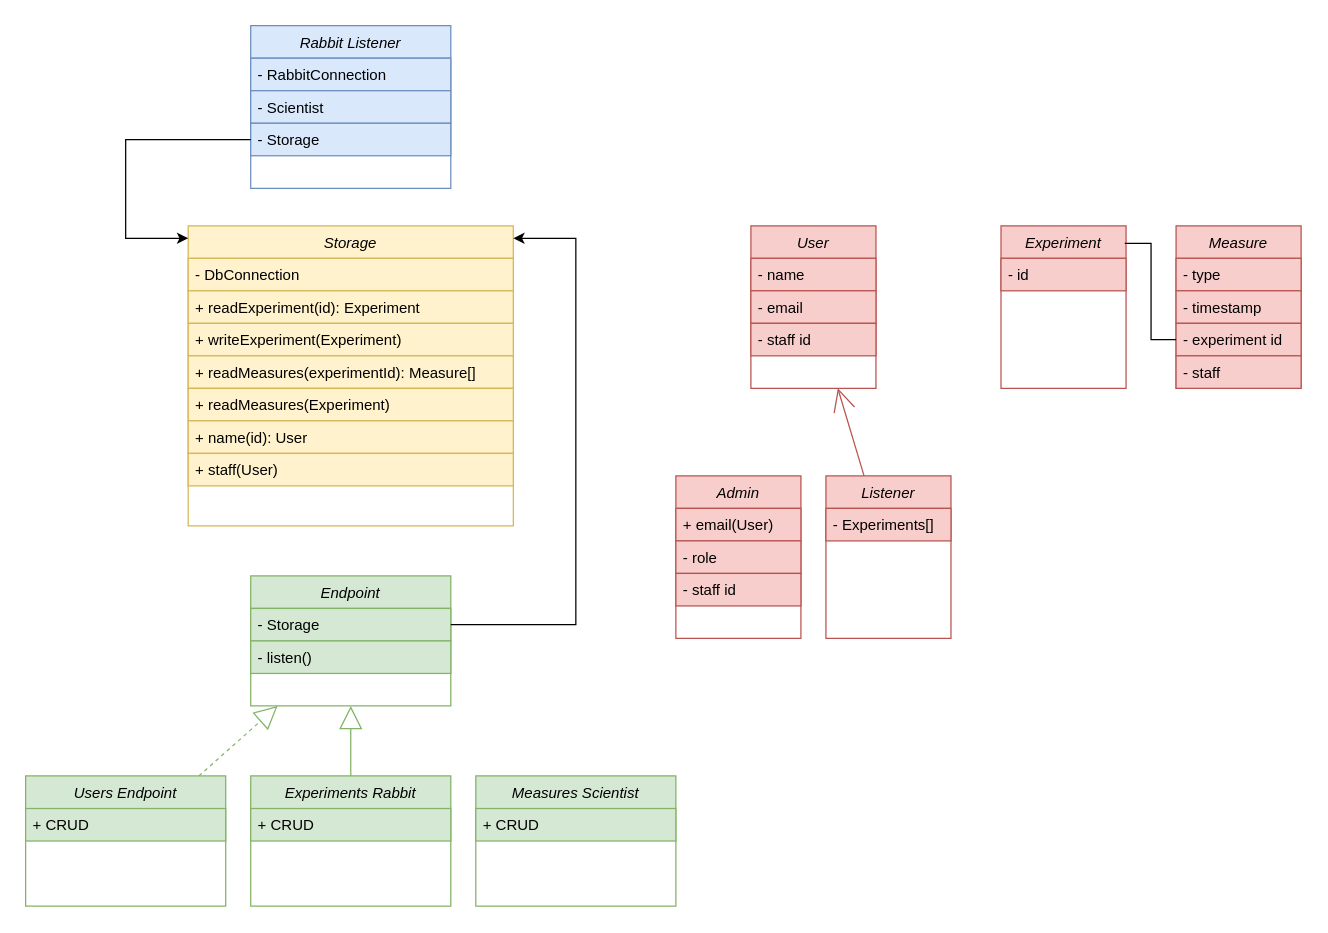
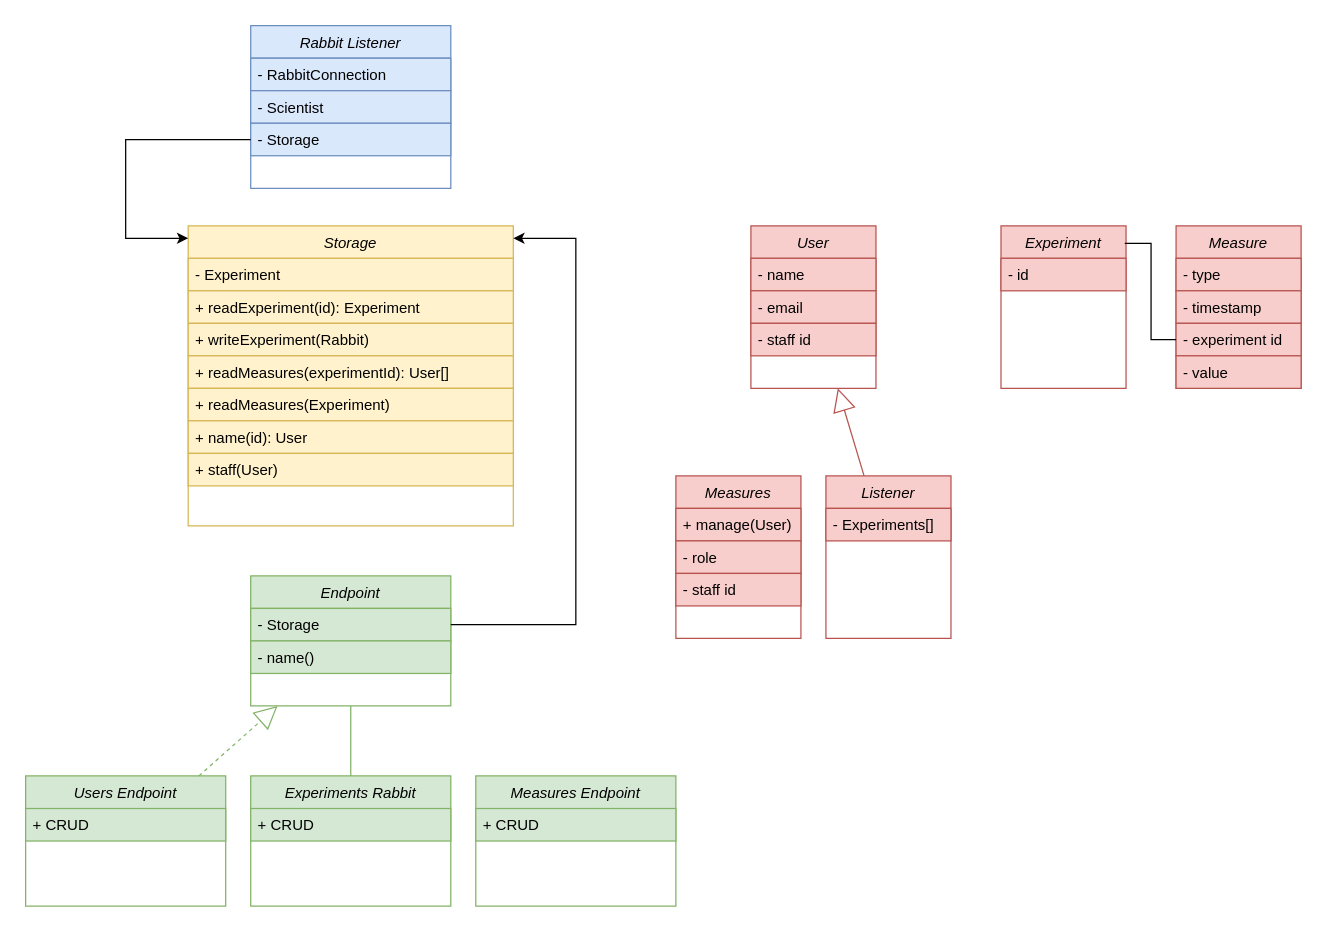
node "- DbConnection": label "- DbConnection" -> "- Experiment"
node "+ writeExperiment(Experiment)": label "+ writeExperiment(Experiment)" -> "+ writeExperiment(Rabbit)"
node "+ readMeasures(experimentId): Measure[]": label "+ readMeasures(experimentId): Measure[]" -> "+ readMeasures(experimentId): User[]"
node "- staff": label "- staff" -> "- value"
edge "Listener" -> "User": arrowhead open -> block
node "Admin": label "Admin" -> "Measures"
node "+ email(User)": label "+ email(User)" -> "+ manage(User)"
node "- listen()": label "- listen()" -> "- name()"
edge "Experiments Rabbit" -> "Endpoint": arrowhead block -> none
node "Measures Scientist": label "Measures Scientist" -> "Measures Endpoint"
